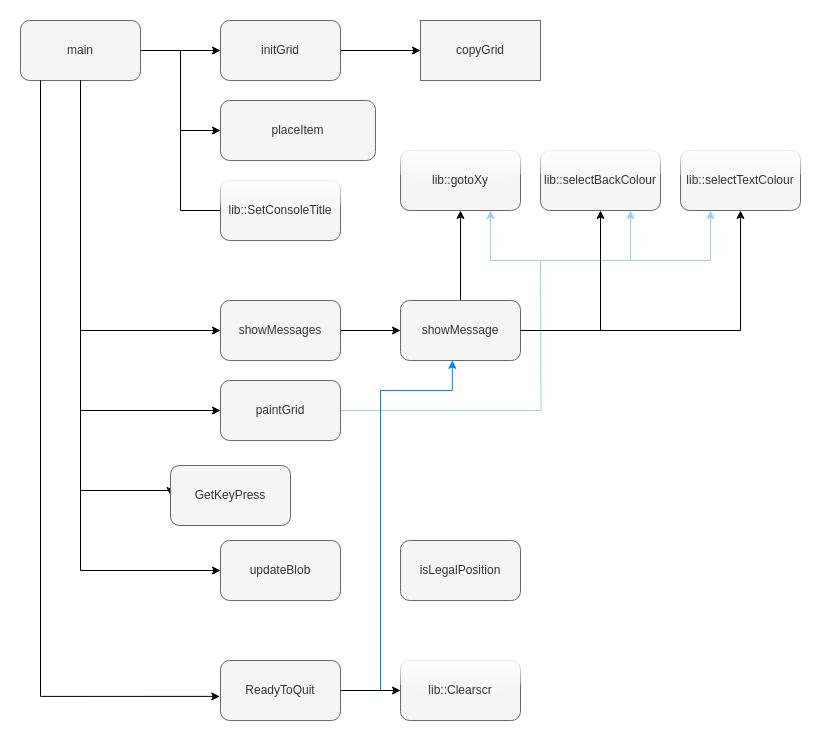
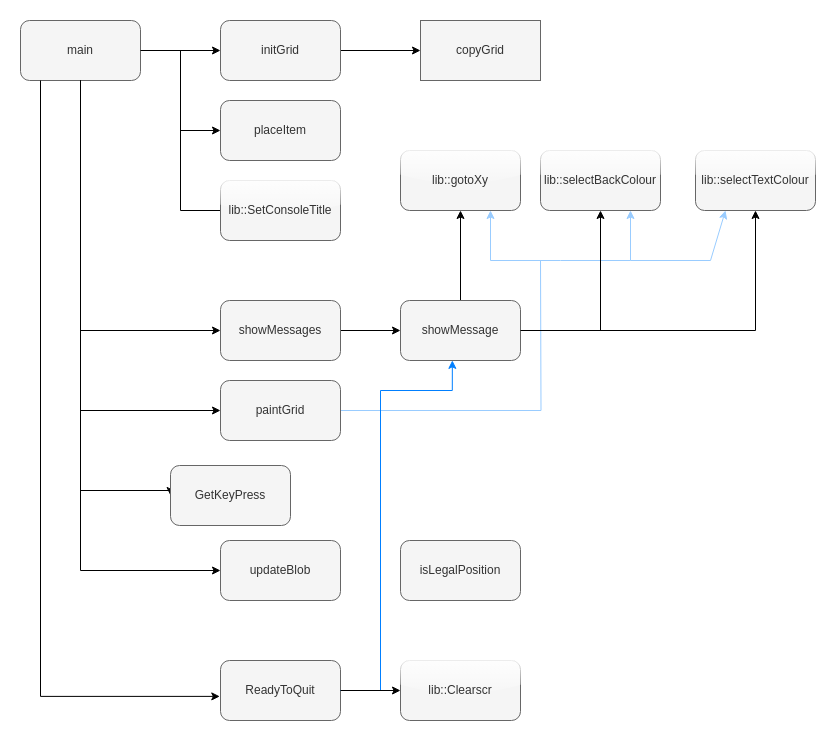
node "placeItem": size 155x60 -> 120x60
node "lib::selectTextColour": moved (741, 181) -> (756, 181)
